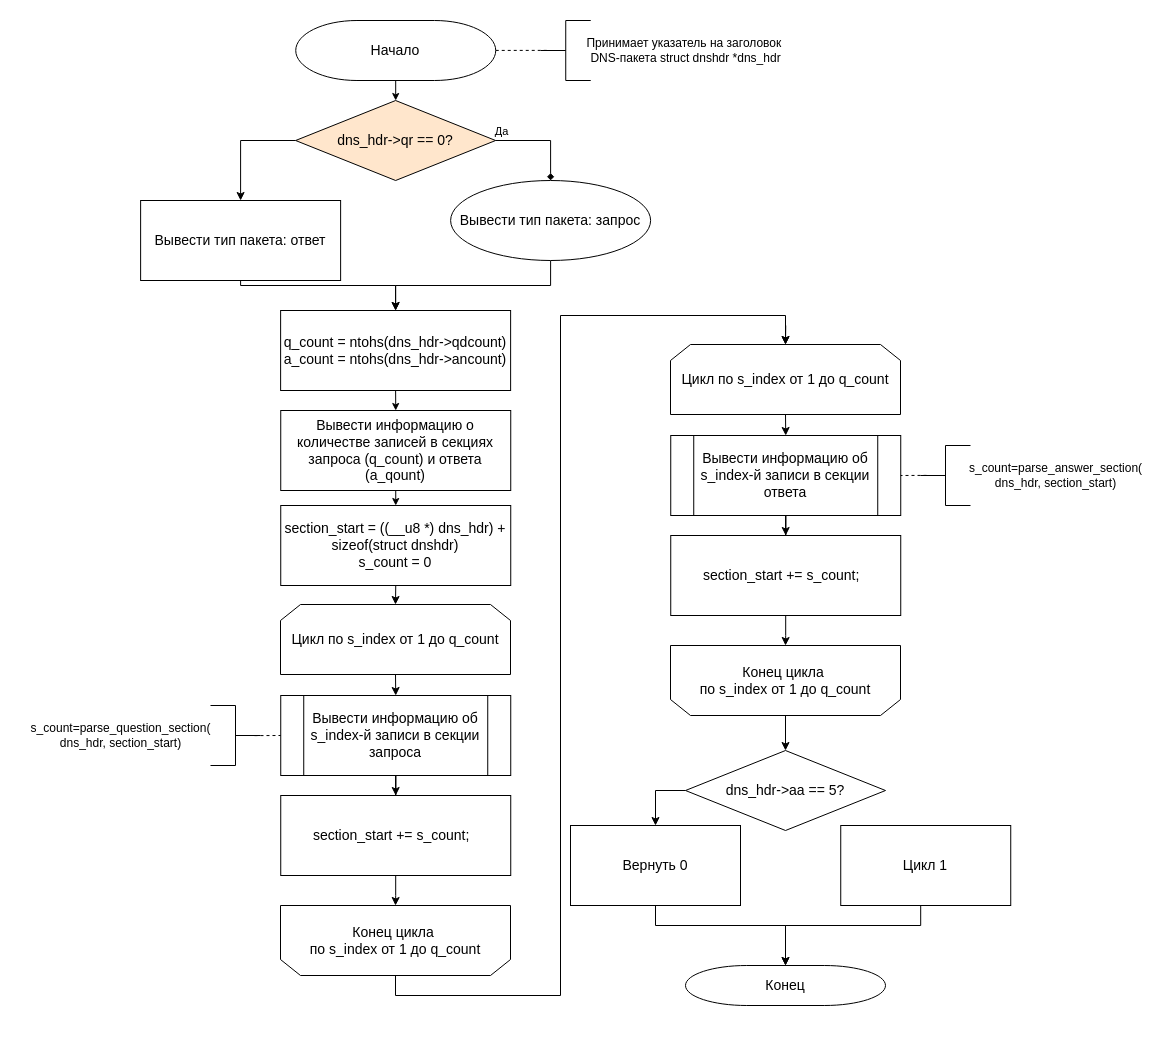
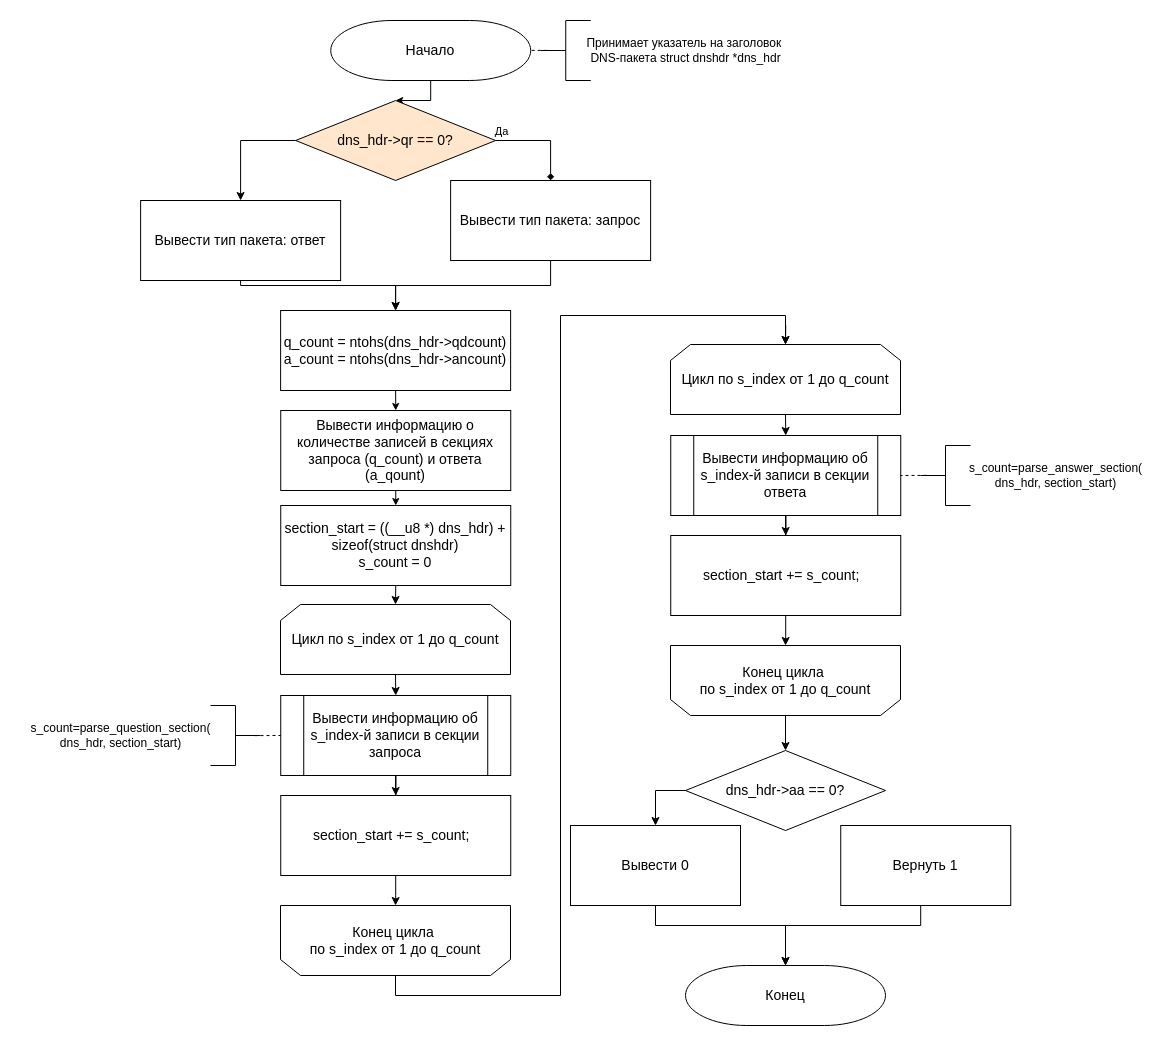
node "Начало": moved (396, 51) -> (431, 51)
node "Вывести тип пакета: запрос": shape ellipse -> rectangle
node "dns_hdr->aa == 5?": label "dns_hdr->aa == 5?" -> "dns_hdr->aa == 0?"
node "Вернуть 0": label "Вернуть 0" -> "Вывести 0"
node "Цикл 1": label "Цикл 1" -> "Вернуть 1"
node "Конец": size 200x40 -> 200x60
